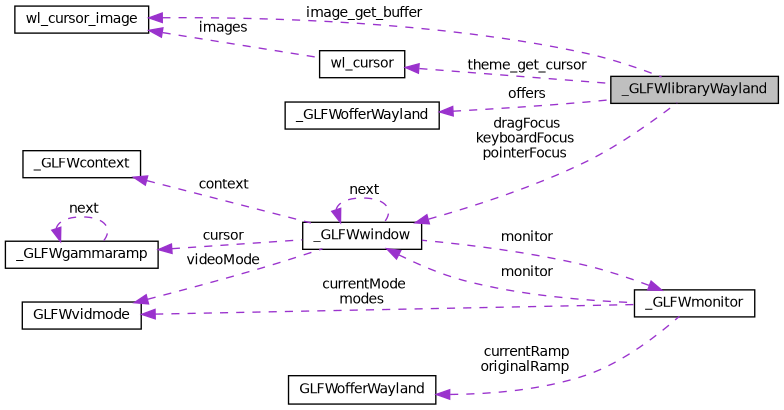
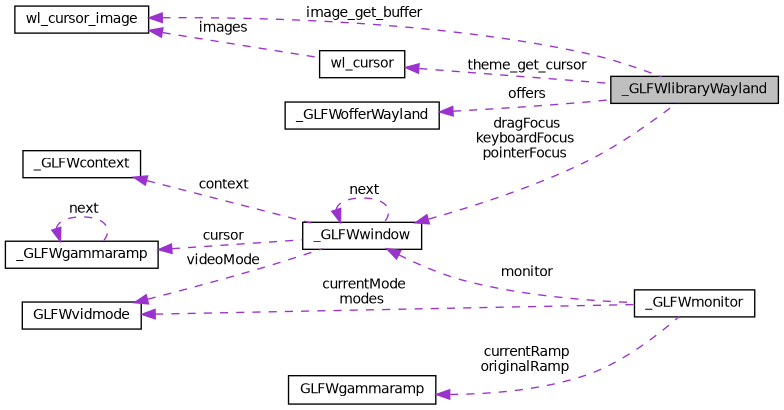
edge "_GLFWwindow" -> "_GLFWmonitor": removed, label "monitor"
node "GLFWofferWayland": label "GLFWofferWayland" -> "GLFWgammaramp"
